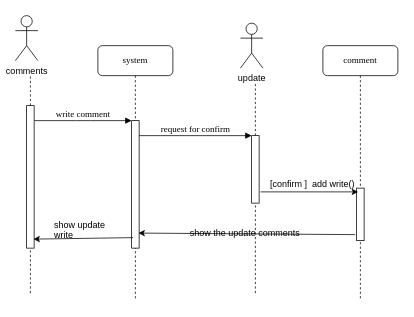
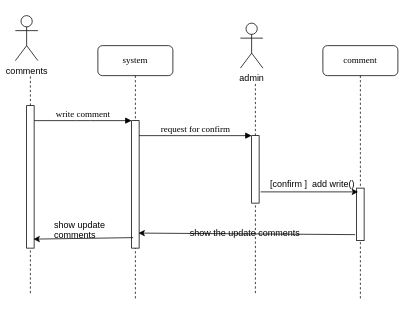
node "update": label "update" -> "admin"
node "show update write": label "show update write" -> "show update comments"
